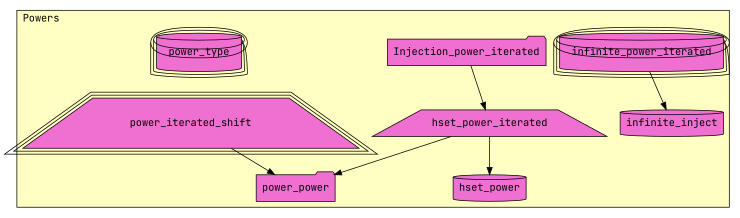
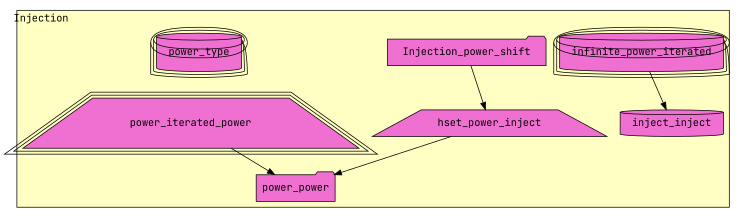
cluster "Powers": label "Powers" -> "Injection"
node "Injection_power_iterated": label "Injection_power_iterated" -> "Injection_power_shift"
node "power_iterated_shift": label "power_iterated_shift" -> "power_iterated_power"
node "hset_power_iterated": label "hset_power_iterated" -> "hset_power_inject"
node "infinite_inject": label "infinite_inject" -> "inject_inject"
node "hset_power": removed
